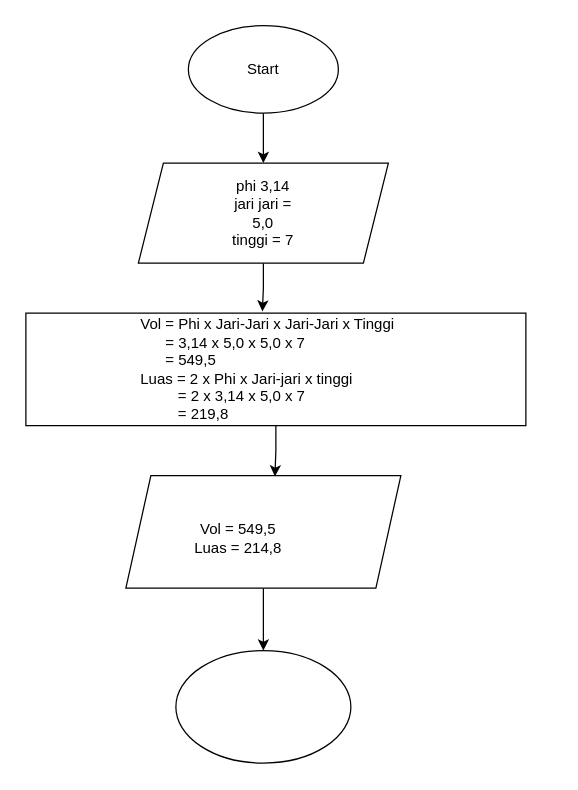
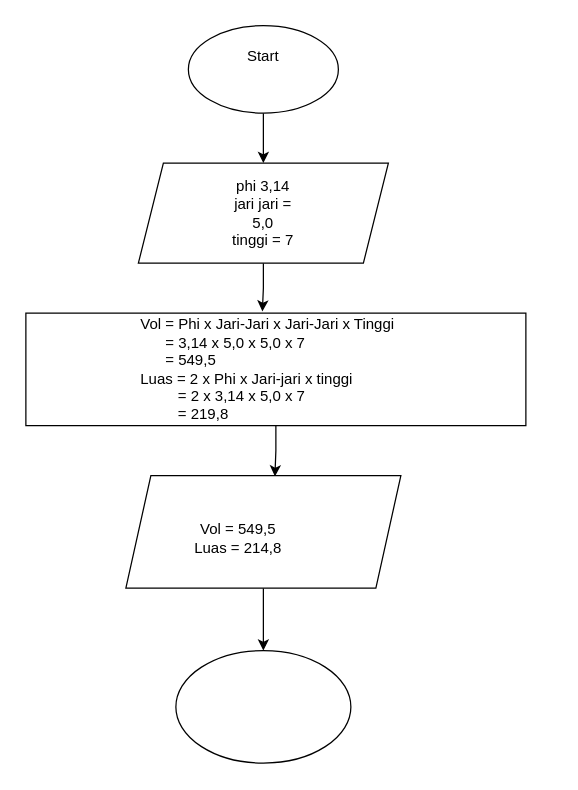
node "Start": moved (263, 69) -> (263, 57)
